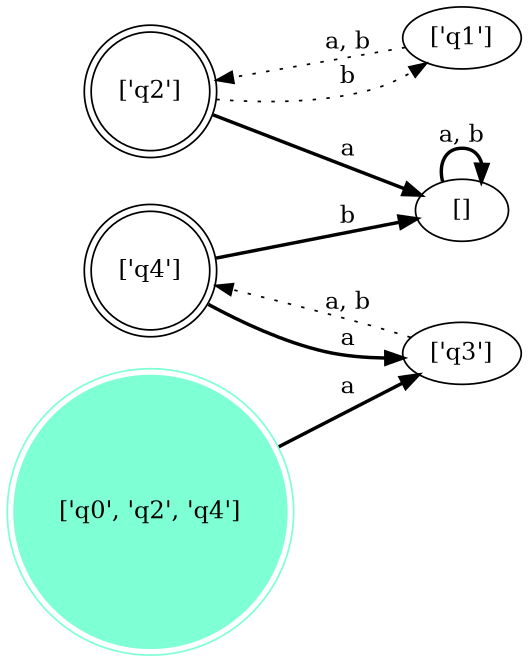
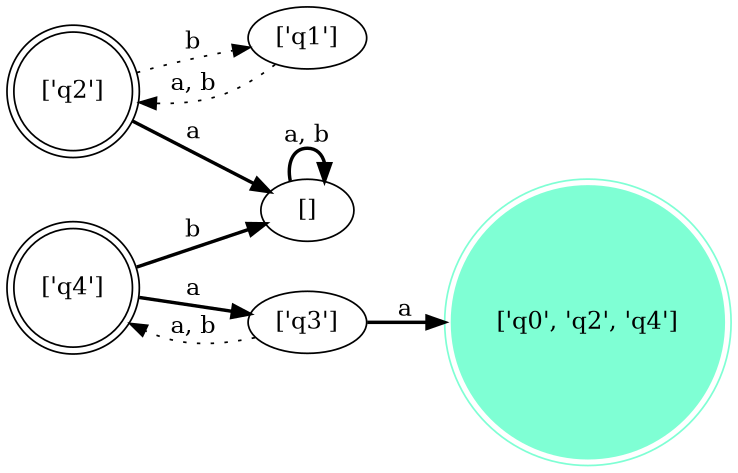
edge "['q0', 'q2', 'q4']" -> "['q3']": reversed
